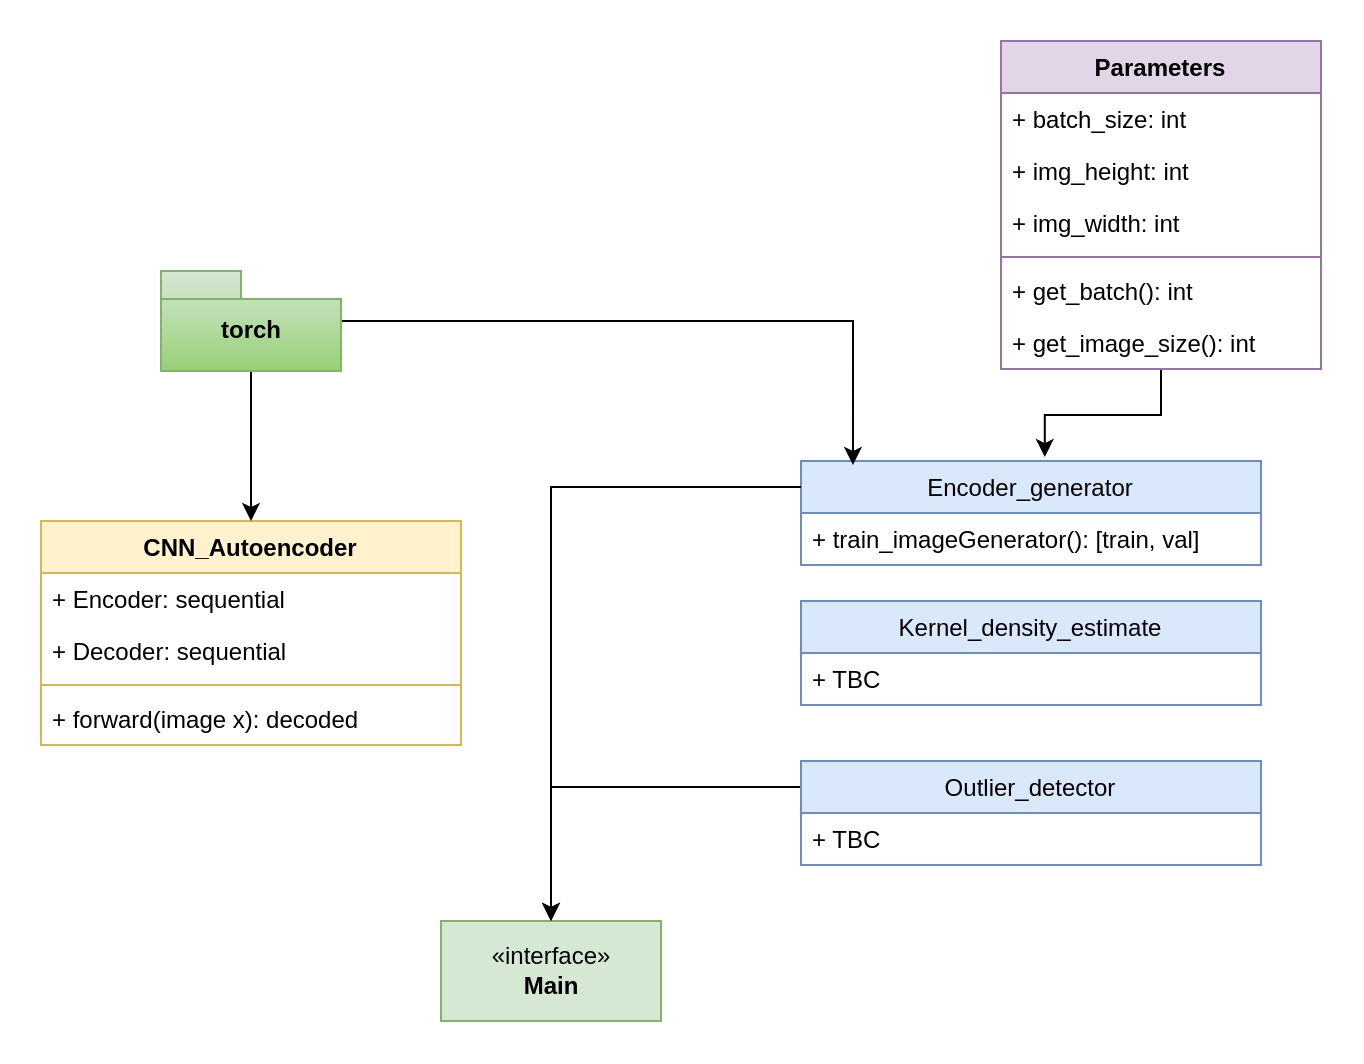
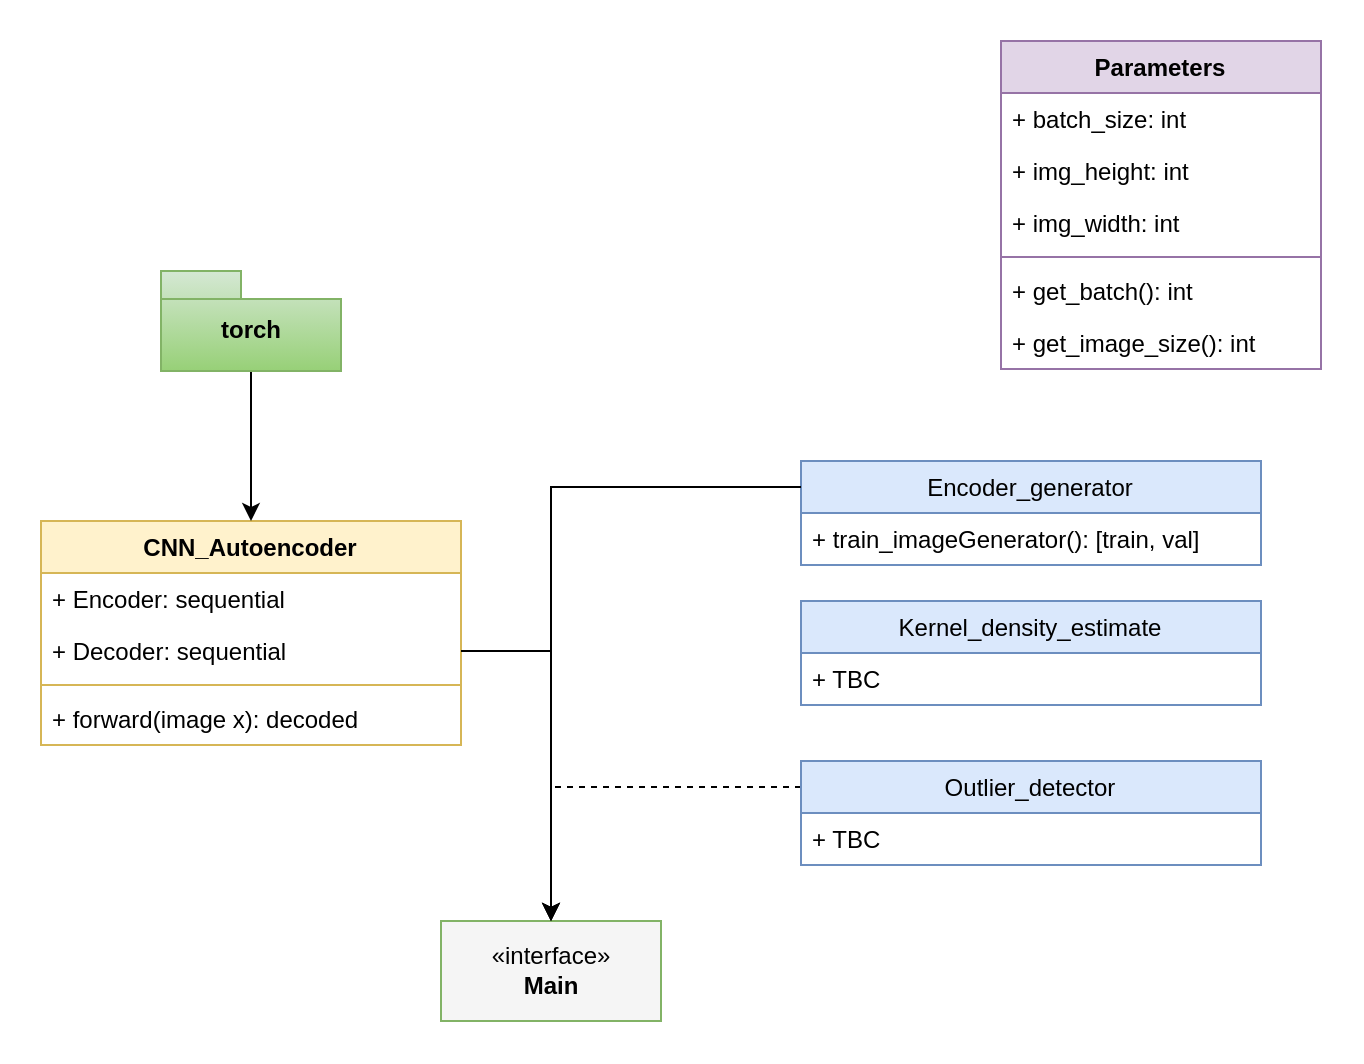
edge "torch" -> "Encoder_generator": removed
edge "Parameters" -> "Encoder_generator": removed
edge "+ Decoder: sequential" -> "«interface» Main": added
edge "Outlier_detector" -> "«interface» Main": style solid -> dashed
node "«interface» Main": fillcolor #d5e8d4 -> #f5f5f5
